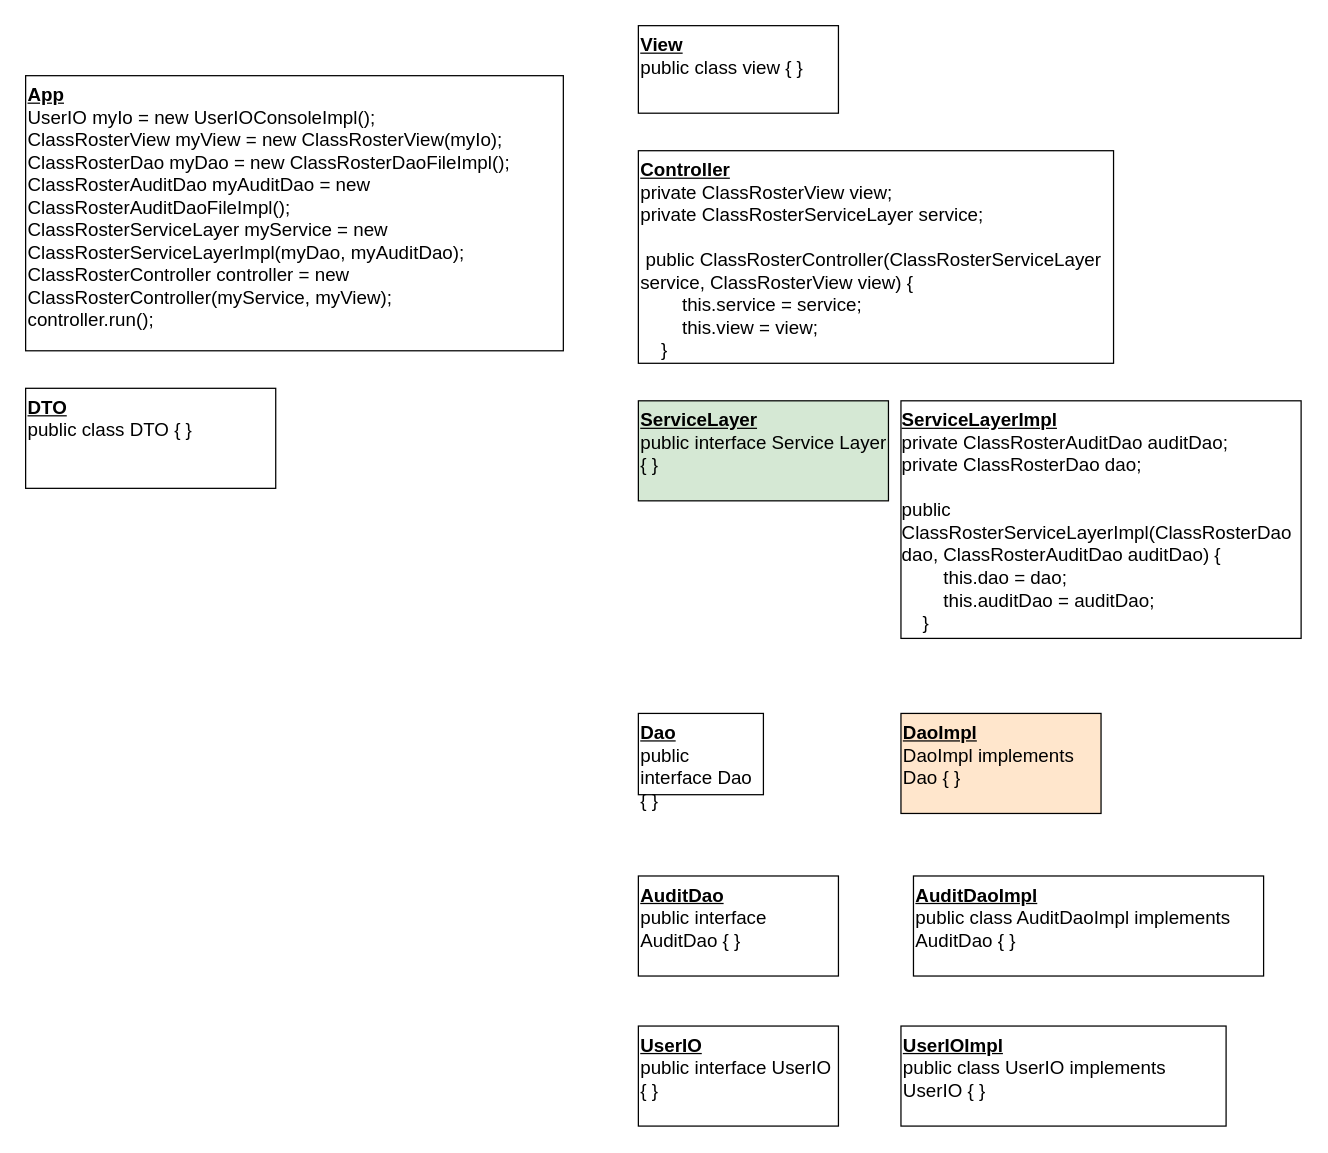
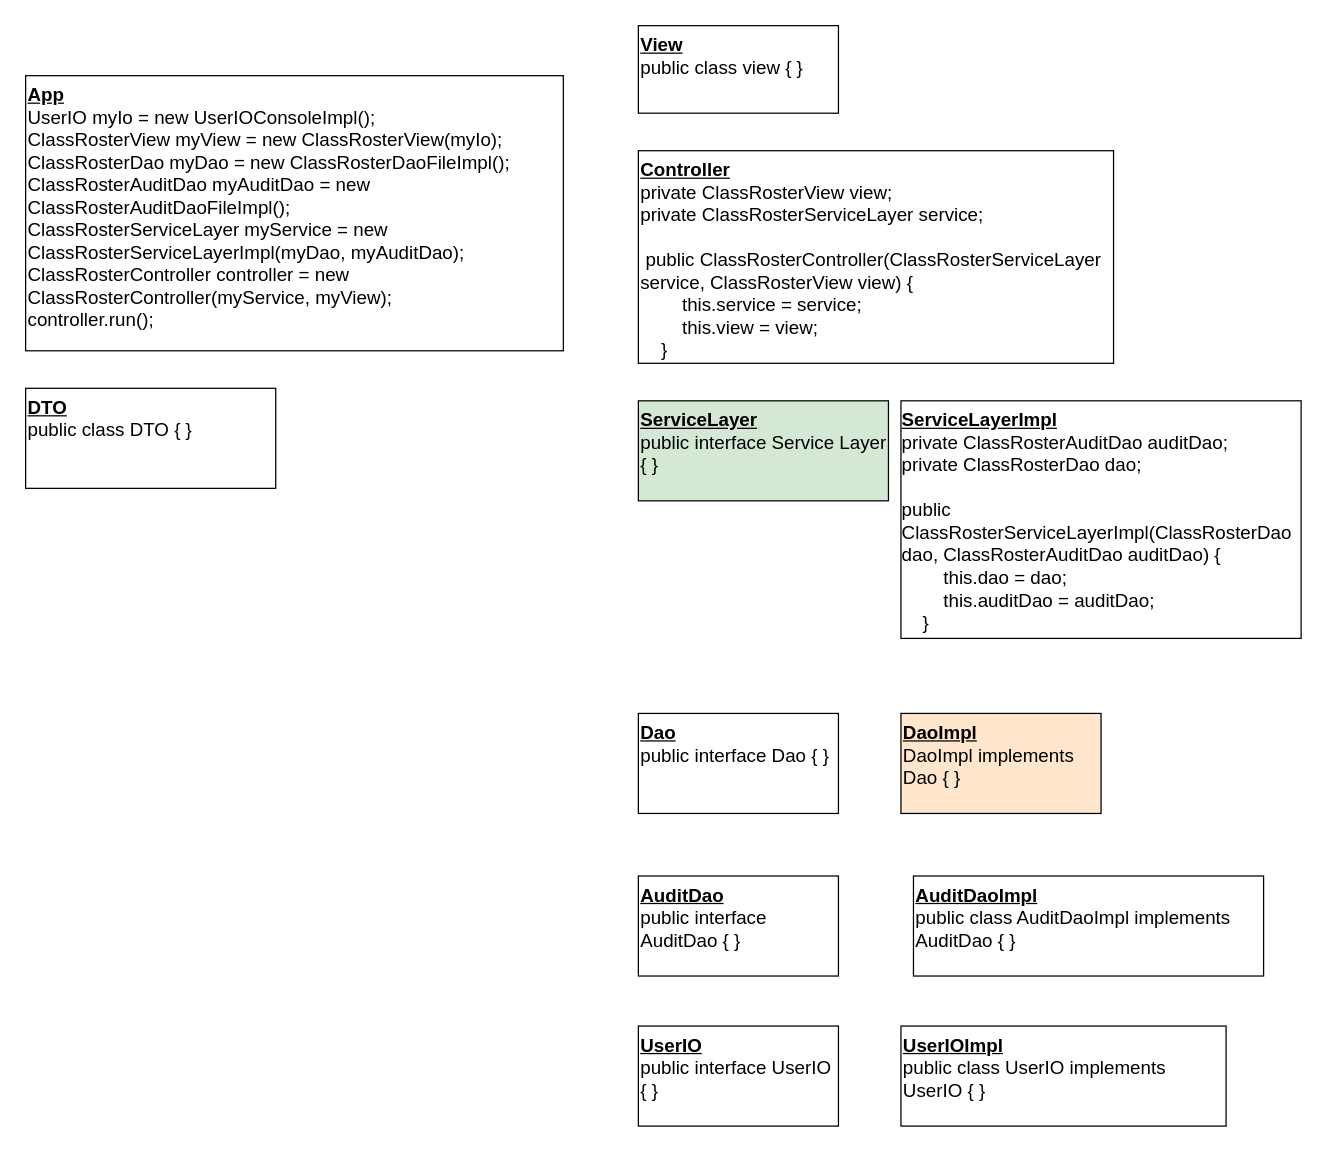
node "Dao public interface Dao { }": size 125x81 -> 200x100
